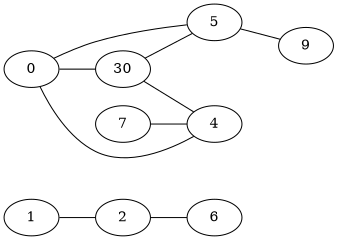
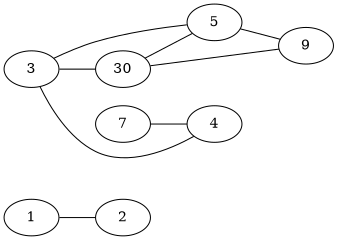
node "0": label "0" -> "3"
edge "30" -- "4": now "30" -- "9"
node "6": removed
